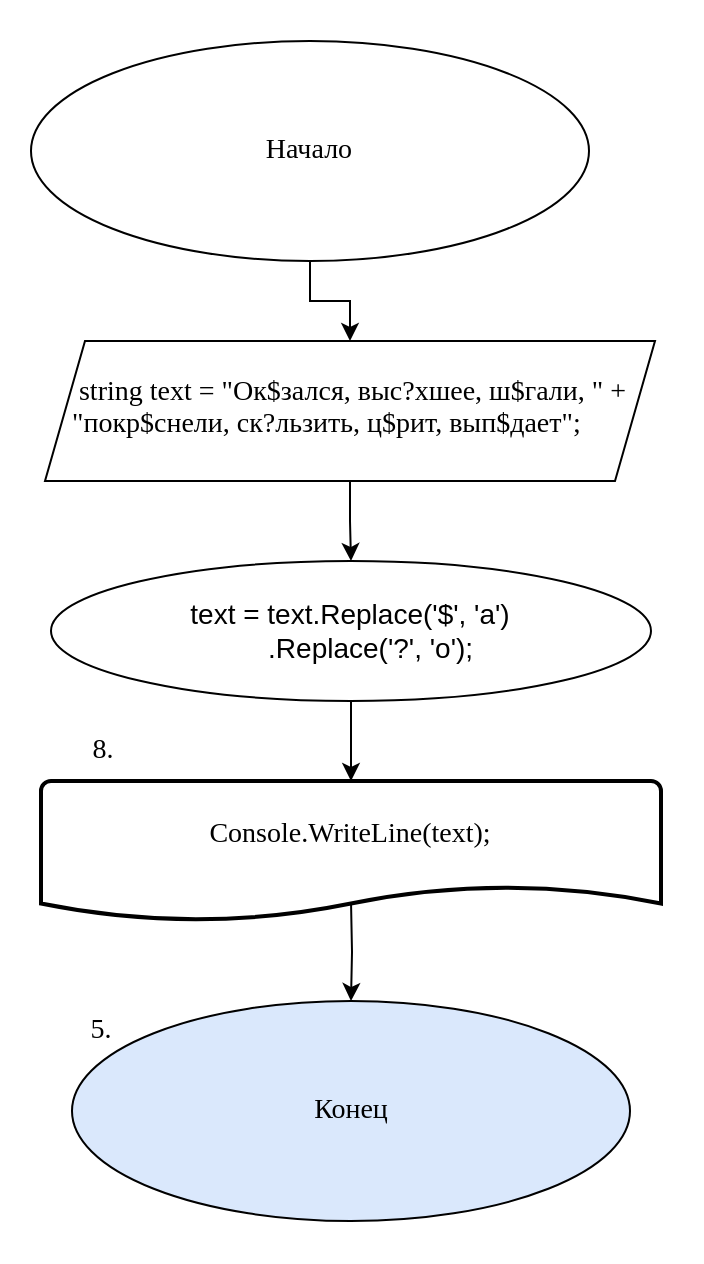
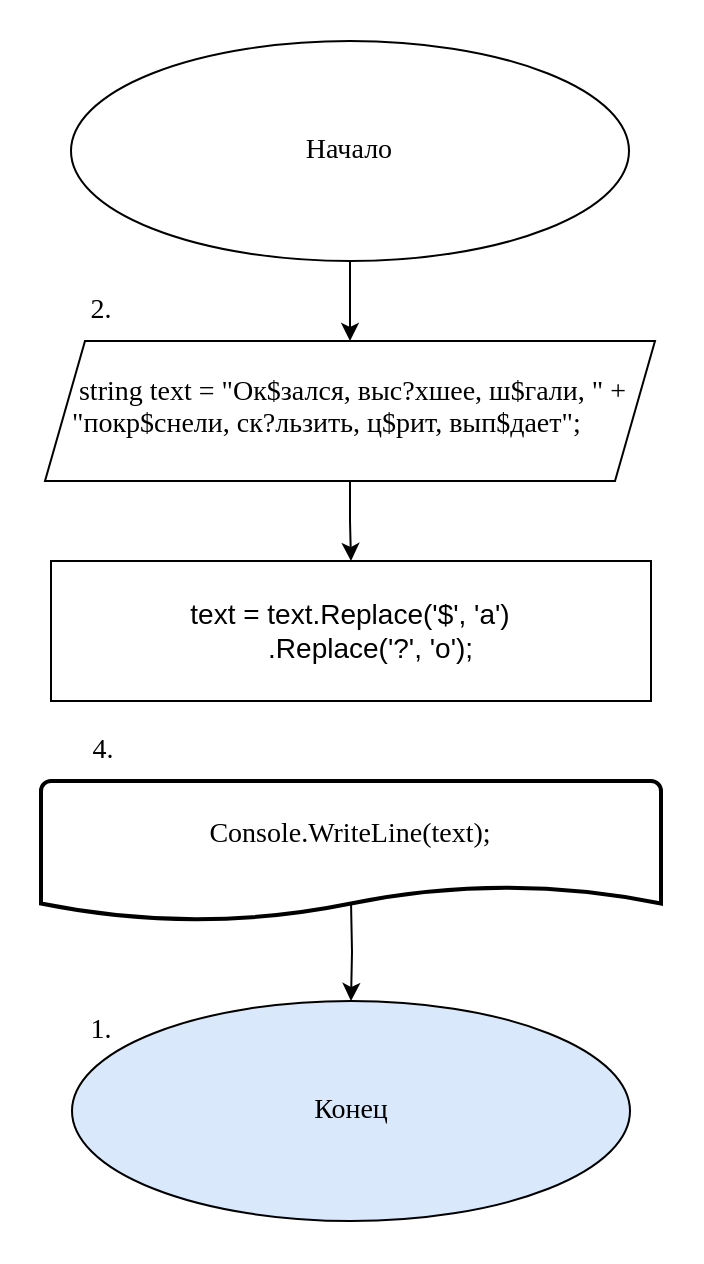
node "Начало": moved (310, 151) -> (350, 151)
node "2.": added
node "text = text.Replace('$', 'а') .Replace('?', 'о');": shape ellipse -> rectangle
edge "text = text.Replace('$', 'а') .Replace('?', 'о');" -> "Console.WriteLine(text);": removed
node "8.": label "8." -> "4."
node "5.": label "5." -> "1."
